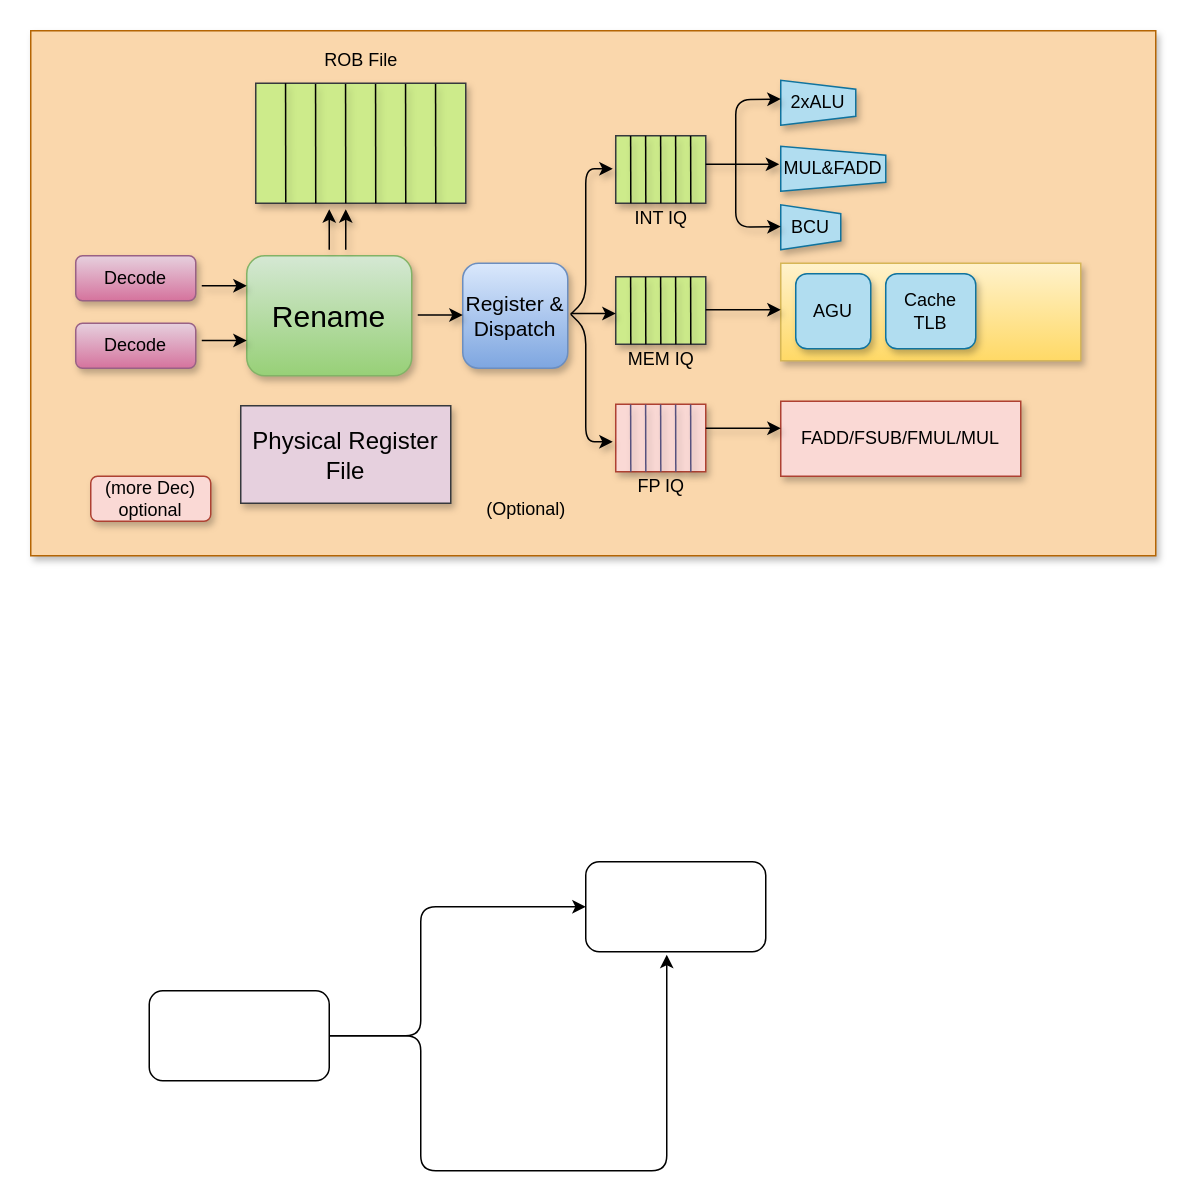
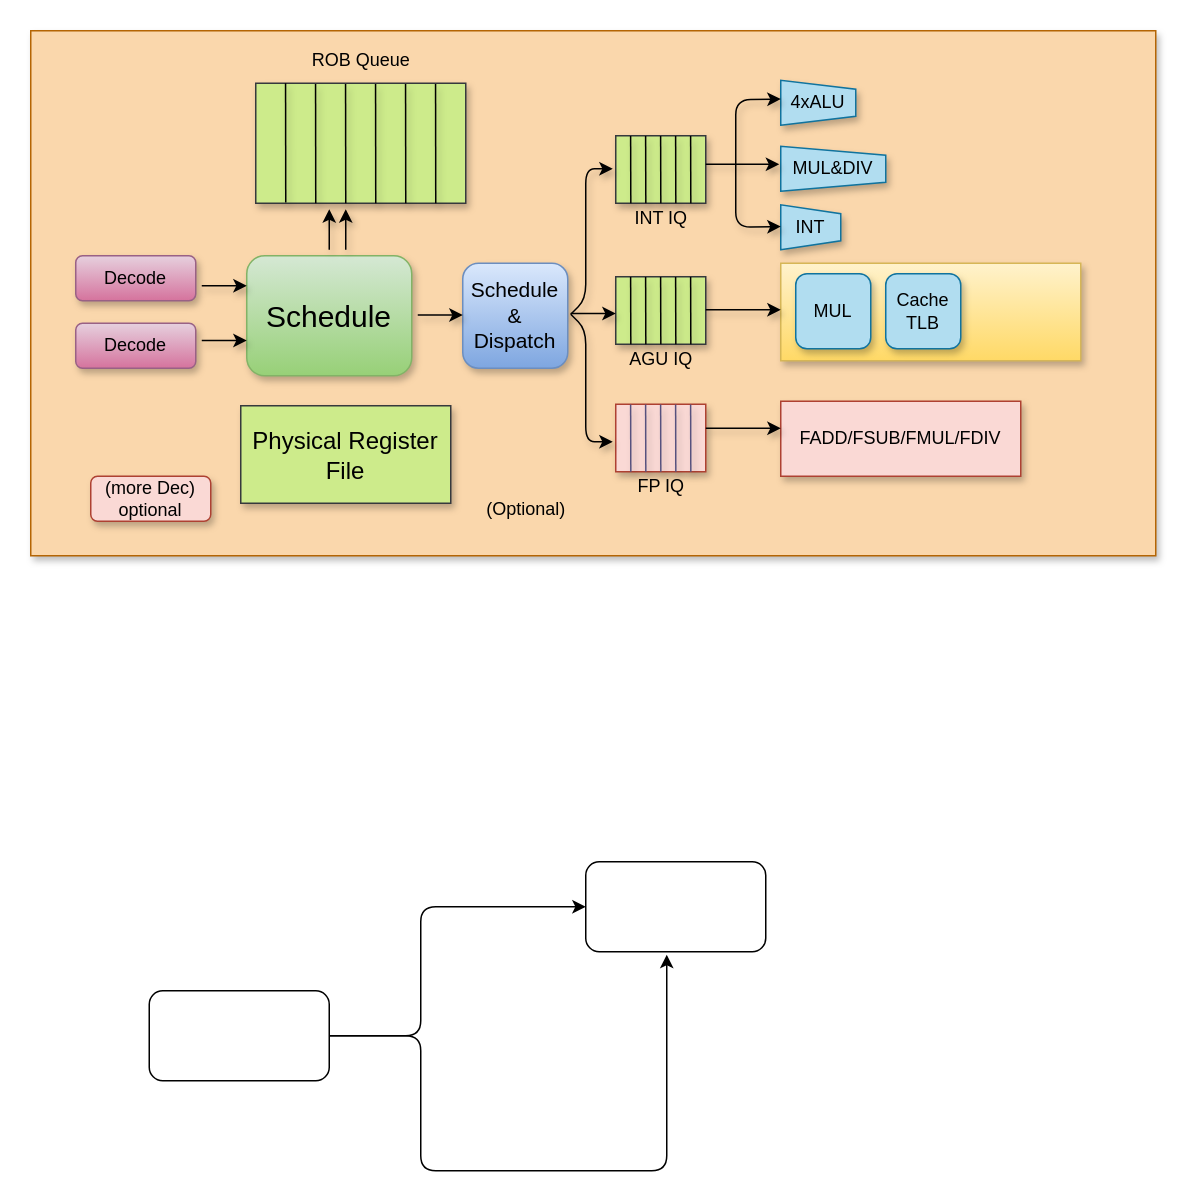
node "ROB File": label "ROB File" -> "ROB Queue"
node "2xALU": label "2xALU" -> "4xALU"
node "MUL&FADD": label "MUL&FADD" -> "MUL&DIV"
node "BCU": label "BCU" -> "INT"
node "AGU": label "AGU" -> "MUL"
node "Cache TLB": size 90x75 -> 75x75
node "Rename": label "Rename" -> "Schedule"
node "Register & Dispatch": label "Register & Dispatch" -> "Schedule & Dispatch"
node "MEM IQ": label "MEM IQ" -> "AGU IQ"
node "FADD/FSUB/FMUL/MUL": label "FADD/FSUB/FMUL/MUL" -> "FADD/FSUB/FMUL/FDIV"
node "Physical Register File": fillcolor #e6d0de -> #cdeb8b
